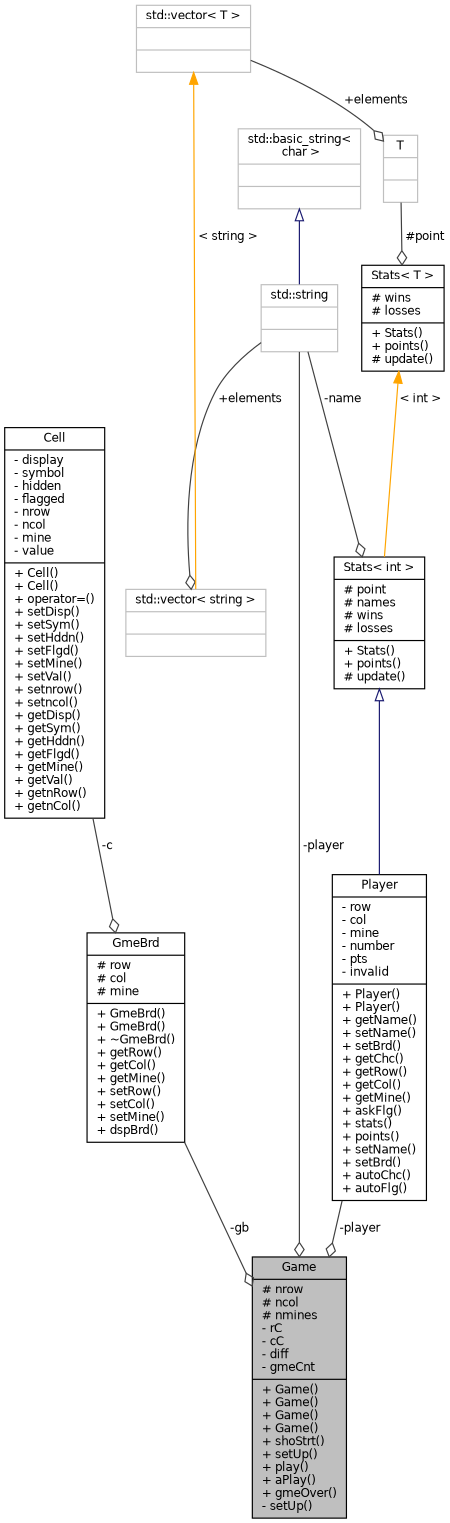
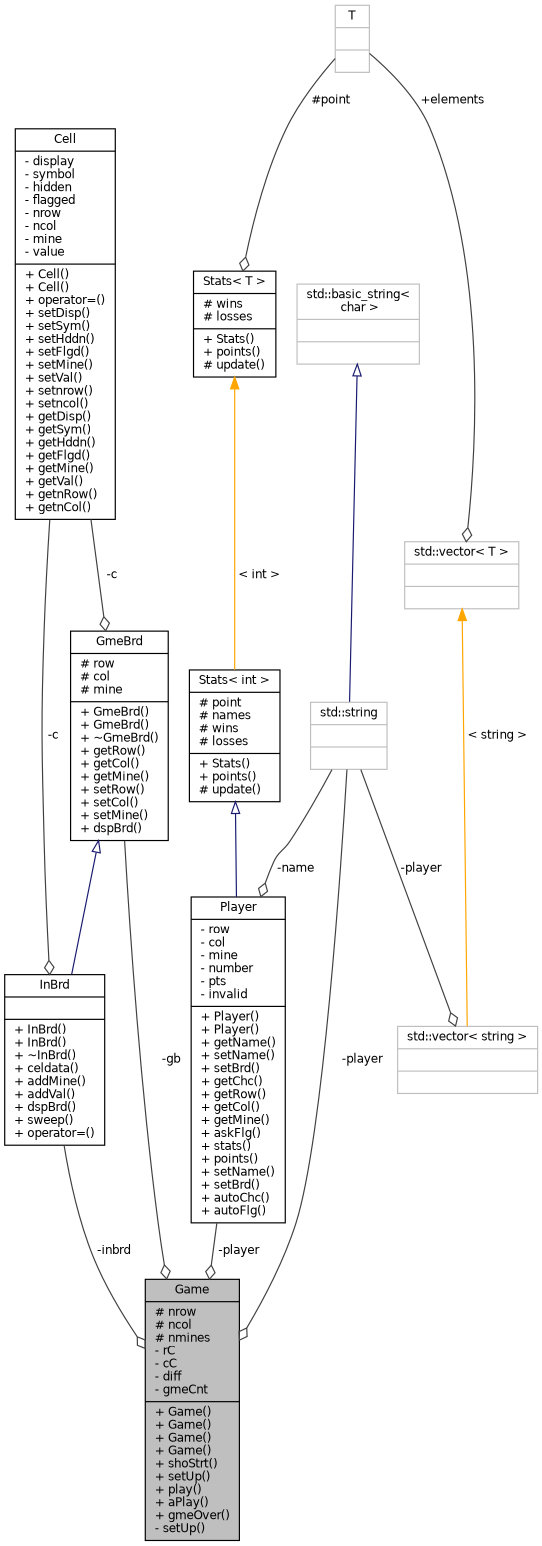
edge "std::vector< T >" -> "T": reversed
edge "std::string" -> "std::vector< string >": label " +elements" -> " -player"
edge "std::string" -> "Stats< int >": now "std::string" -> "Player"
node "InBrd": added
